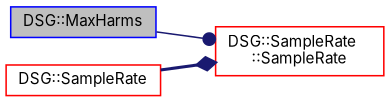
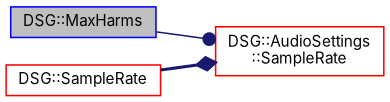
node "DSG::SampleRate ::SampleRate": label "DSG::SampleRate ::SampleRate" -> "DSG::AudioSettings ::SampleRate"
